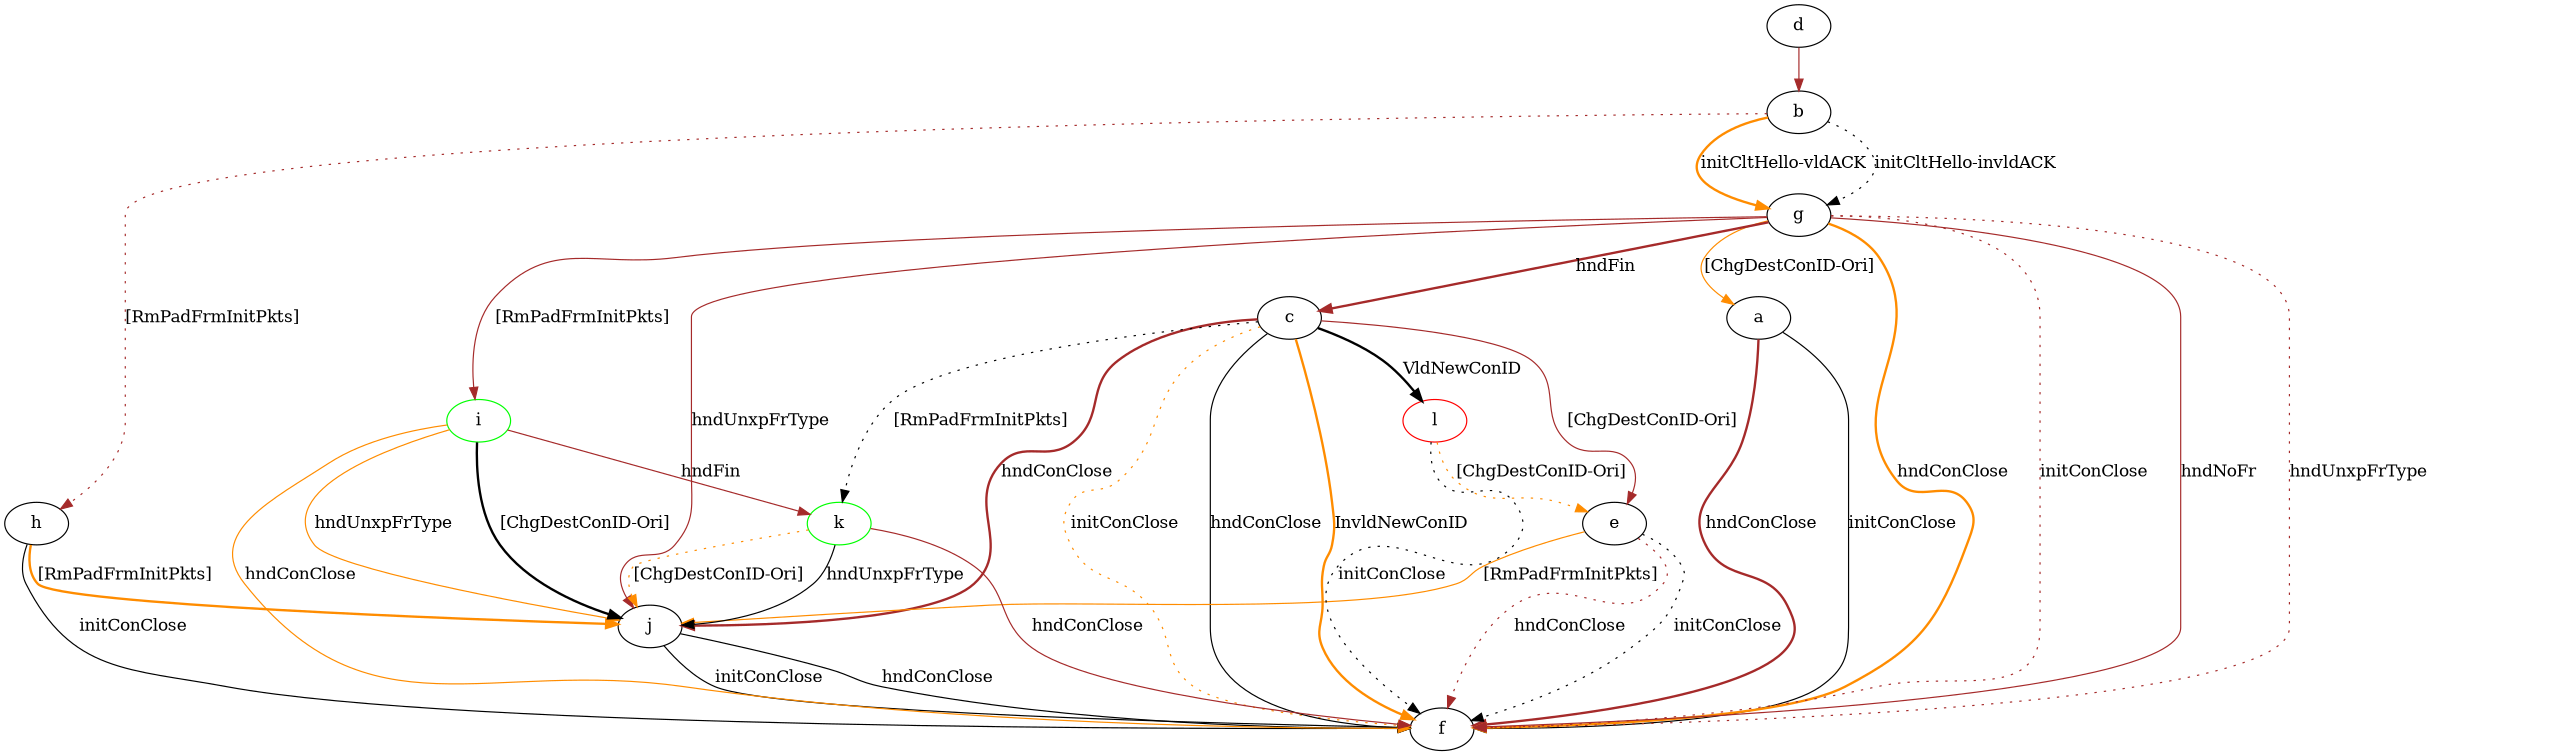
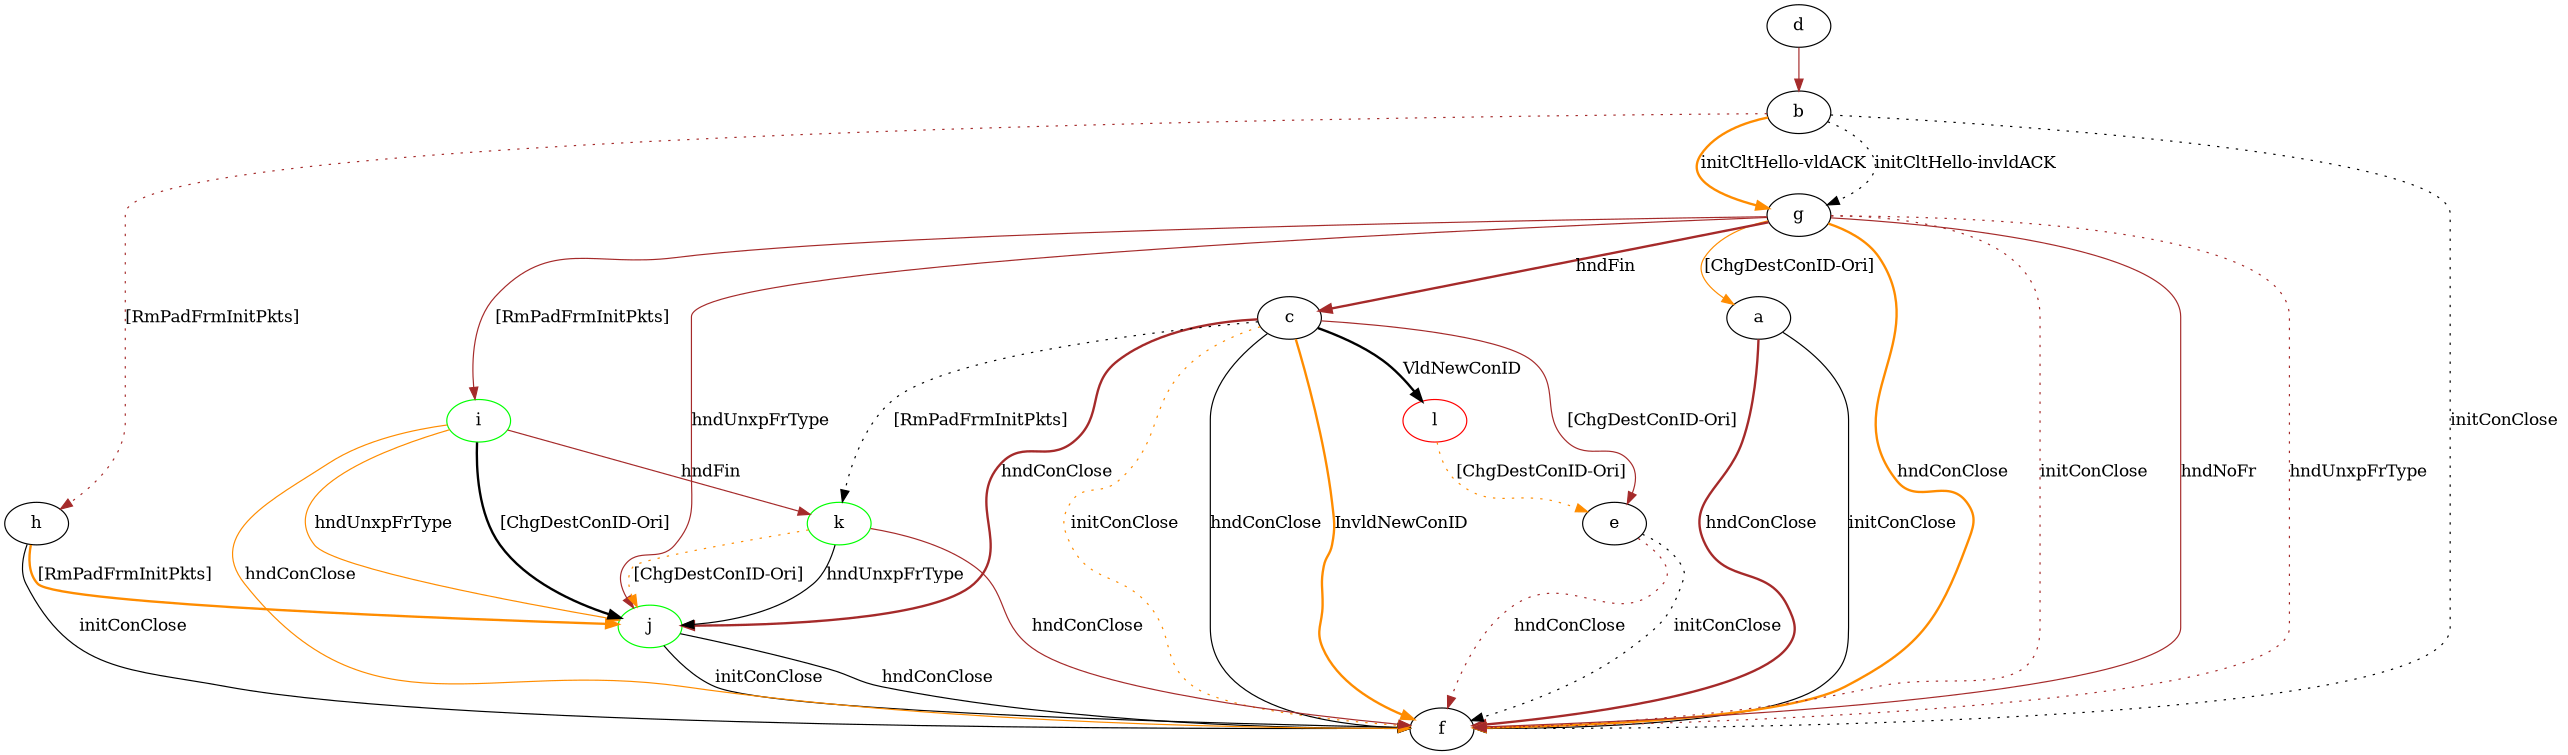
edge "l" -> "f": now "b" -> "f"
edge "e" -> "j": removed, label "[RmPadFrmInitPkts]"
node "j": color black -> green
